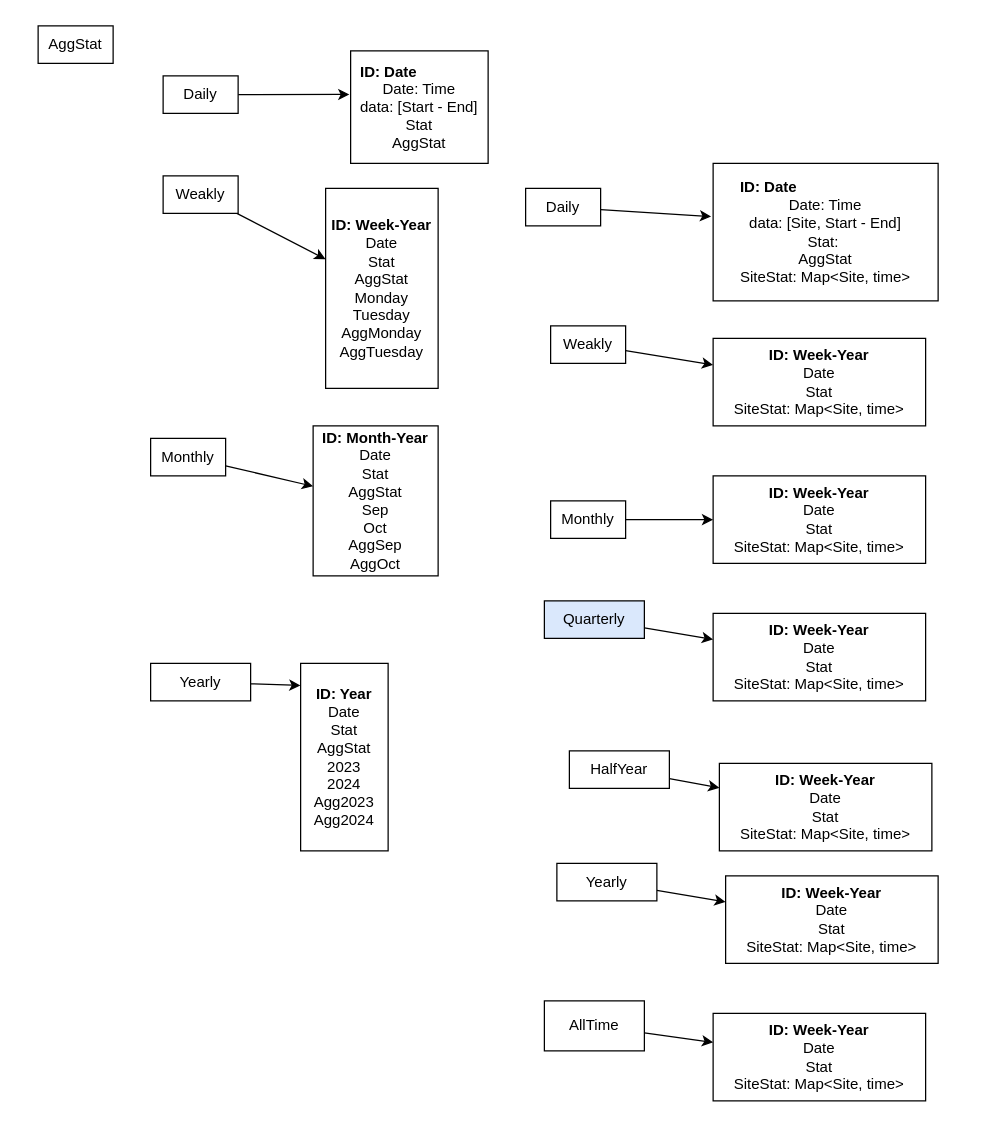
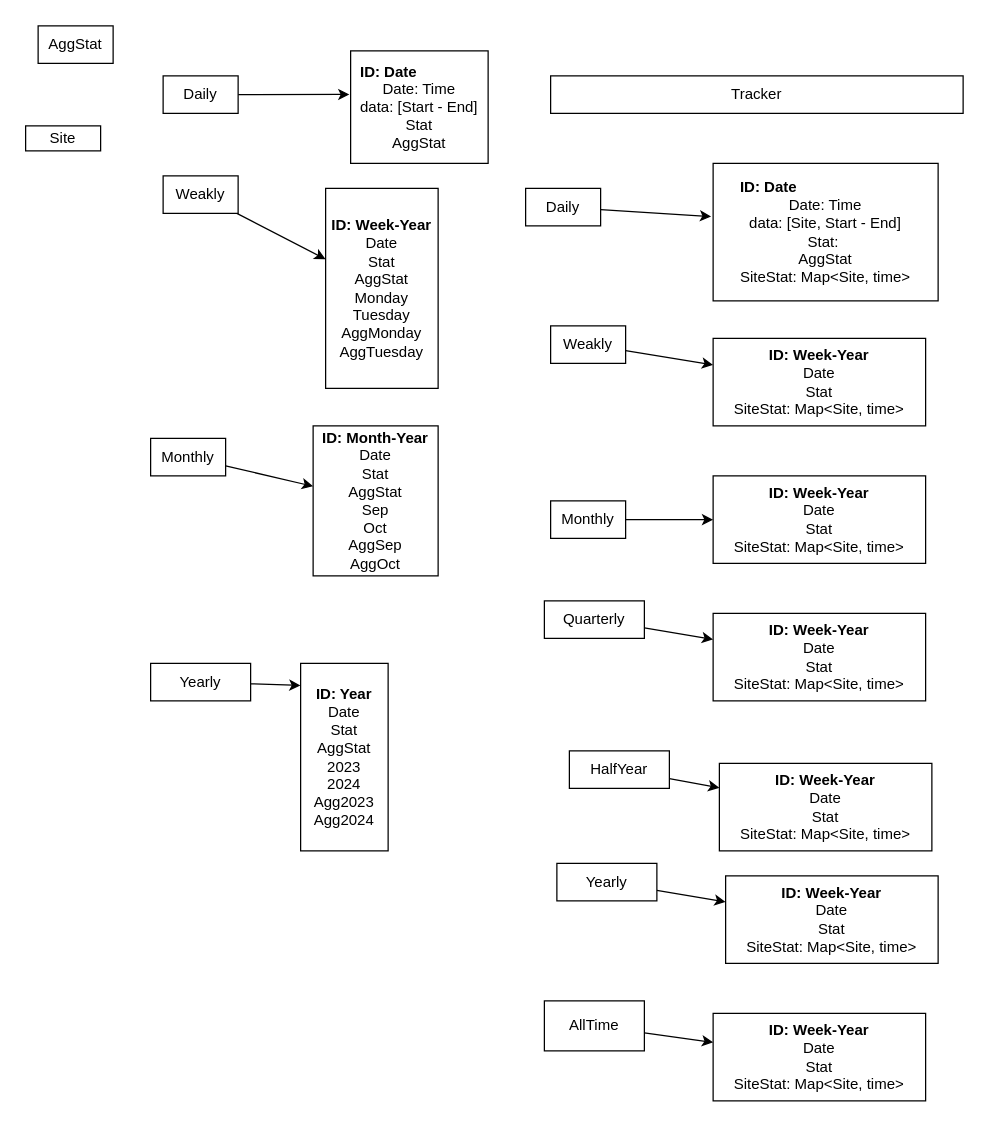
node "Tracker": added
node "Site": added
node "Quarterly": fillcolor #dae8fc -> #ffffff
